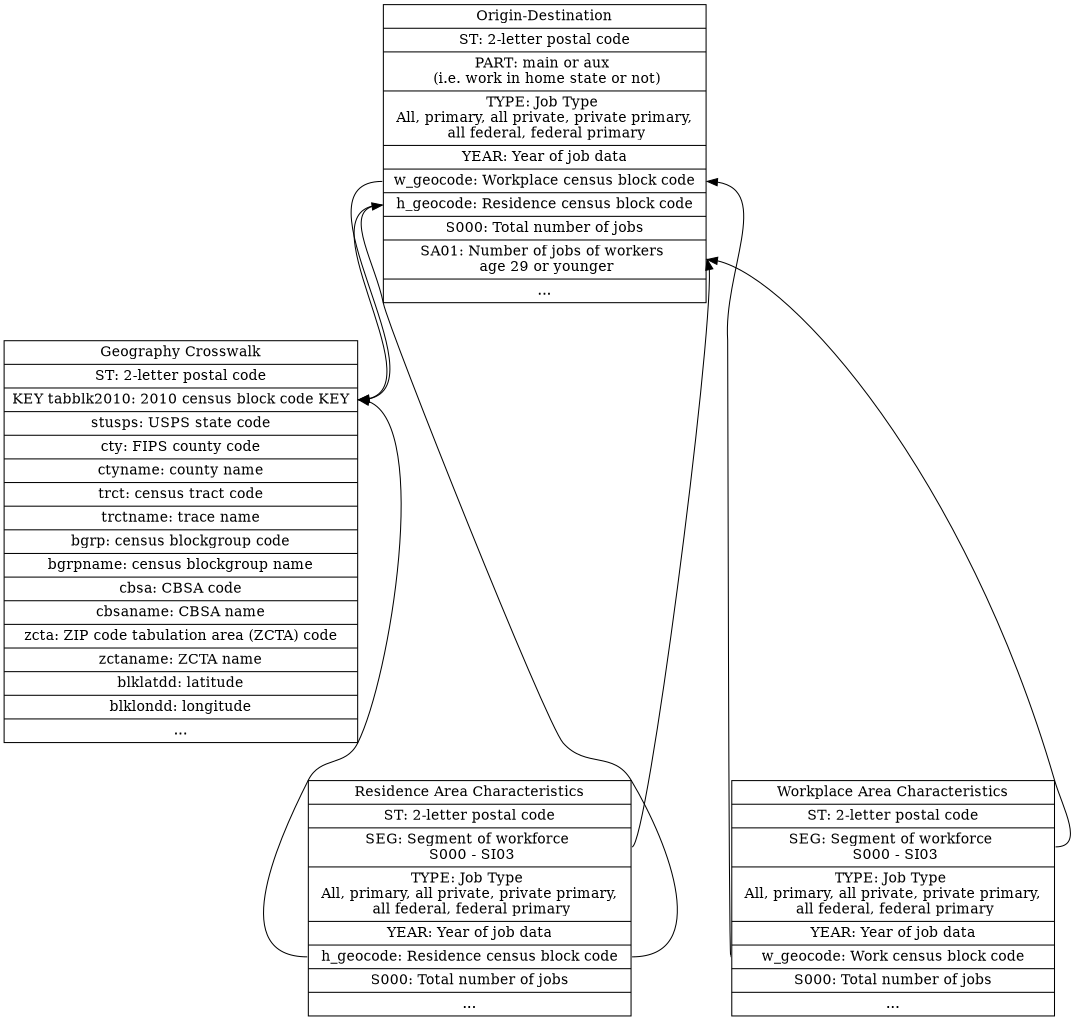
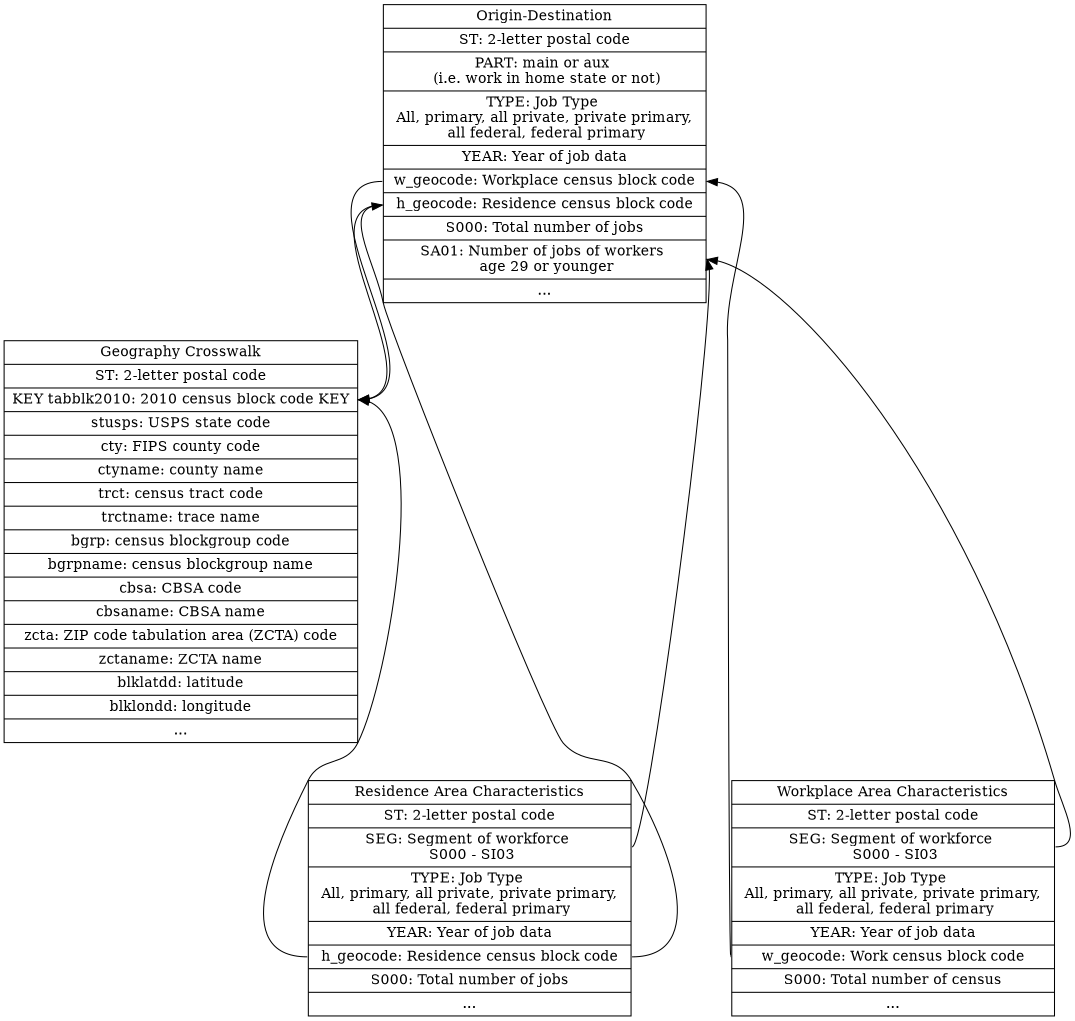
node "Workplace Area Characteristics": text "S000: Total number of jobs" -> "S000: Total number of census"
